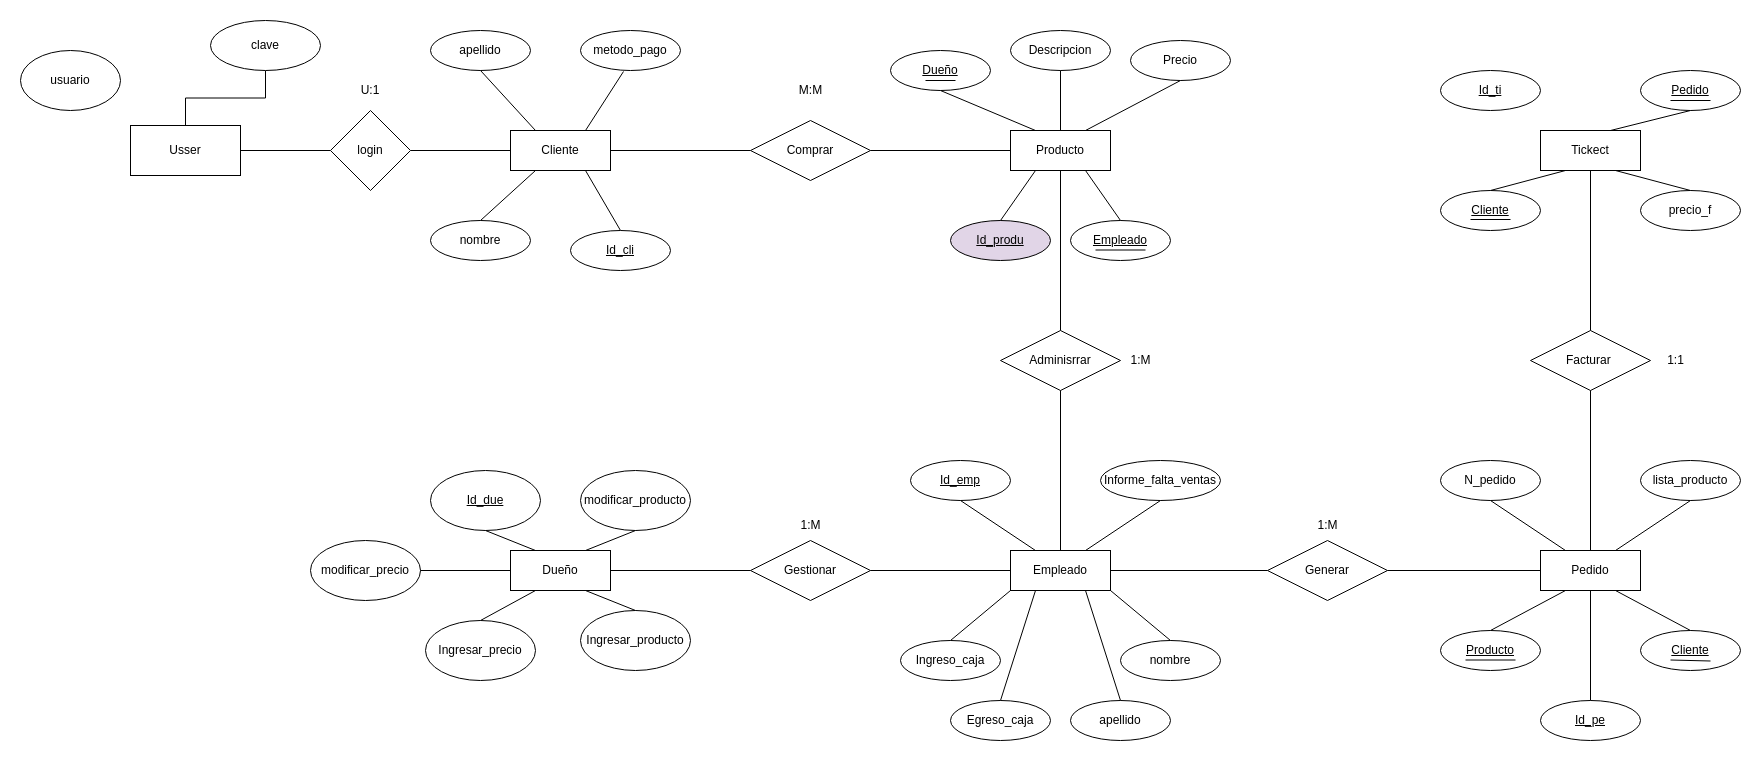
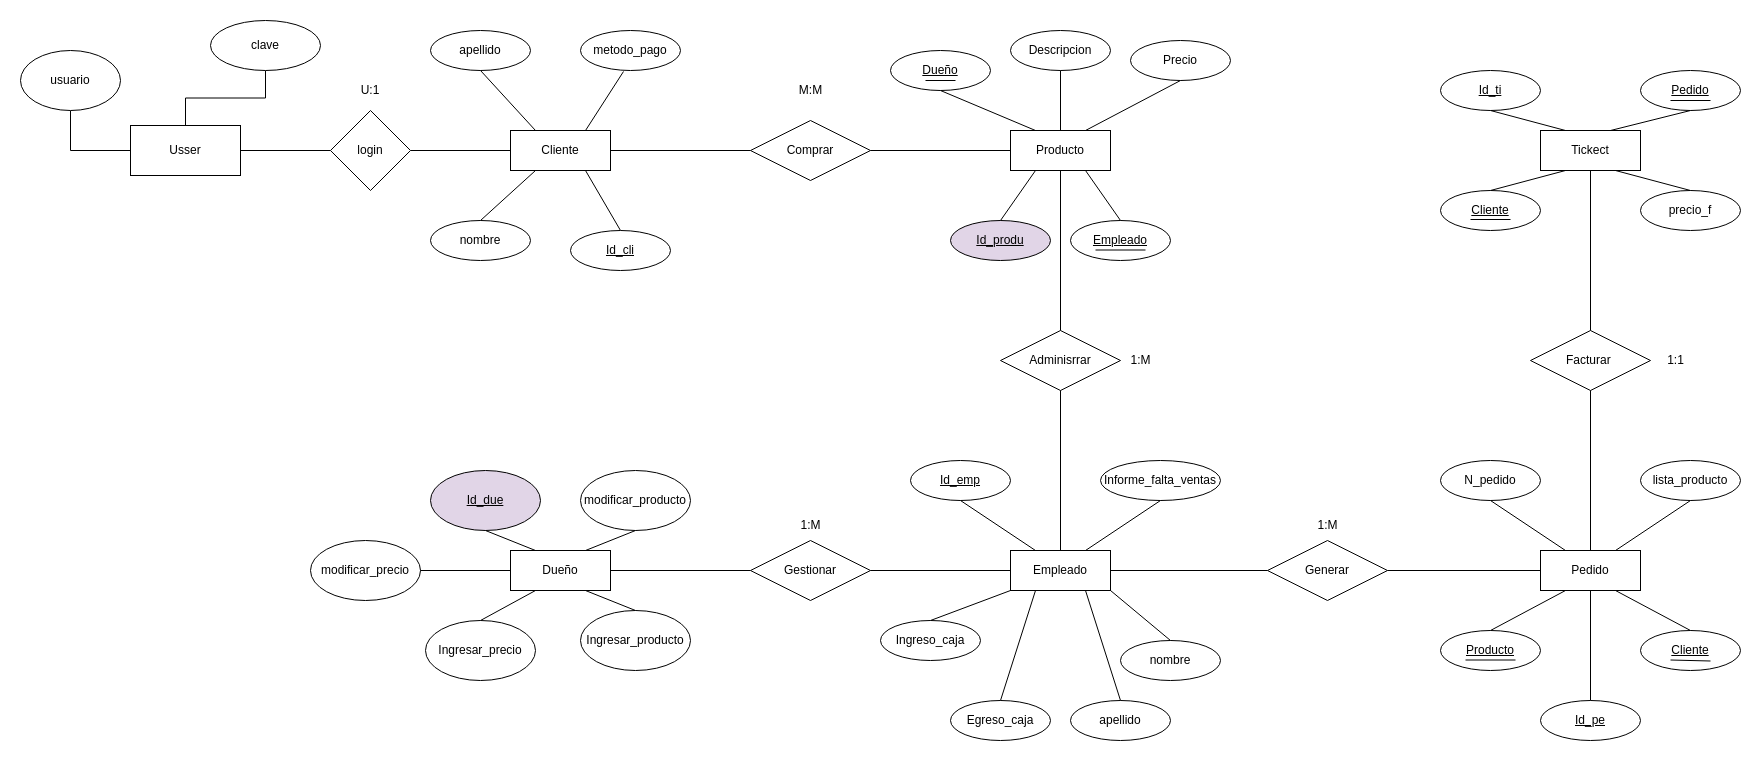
edge "Id_ti" -- "Tickect": added
edge "usuario" -- "Usser": added
node "Id_due": fillcolor #ffffff -> #e1d5e7
node "Ingreso_caja": moved (951, 661) -> (931, 641)
